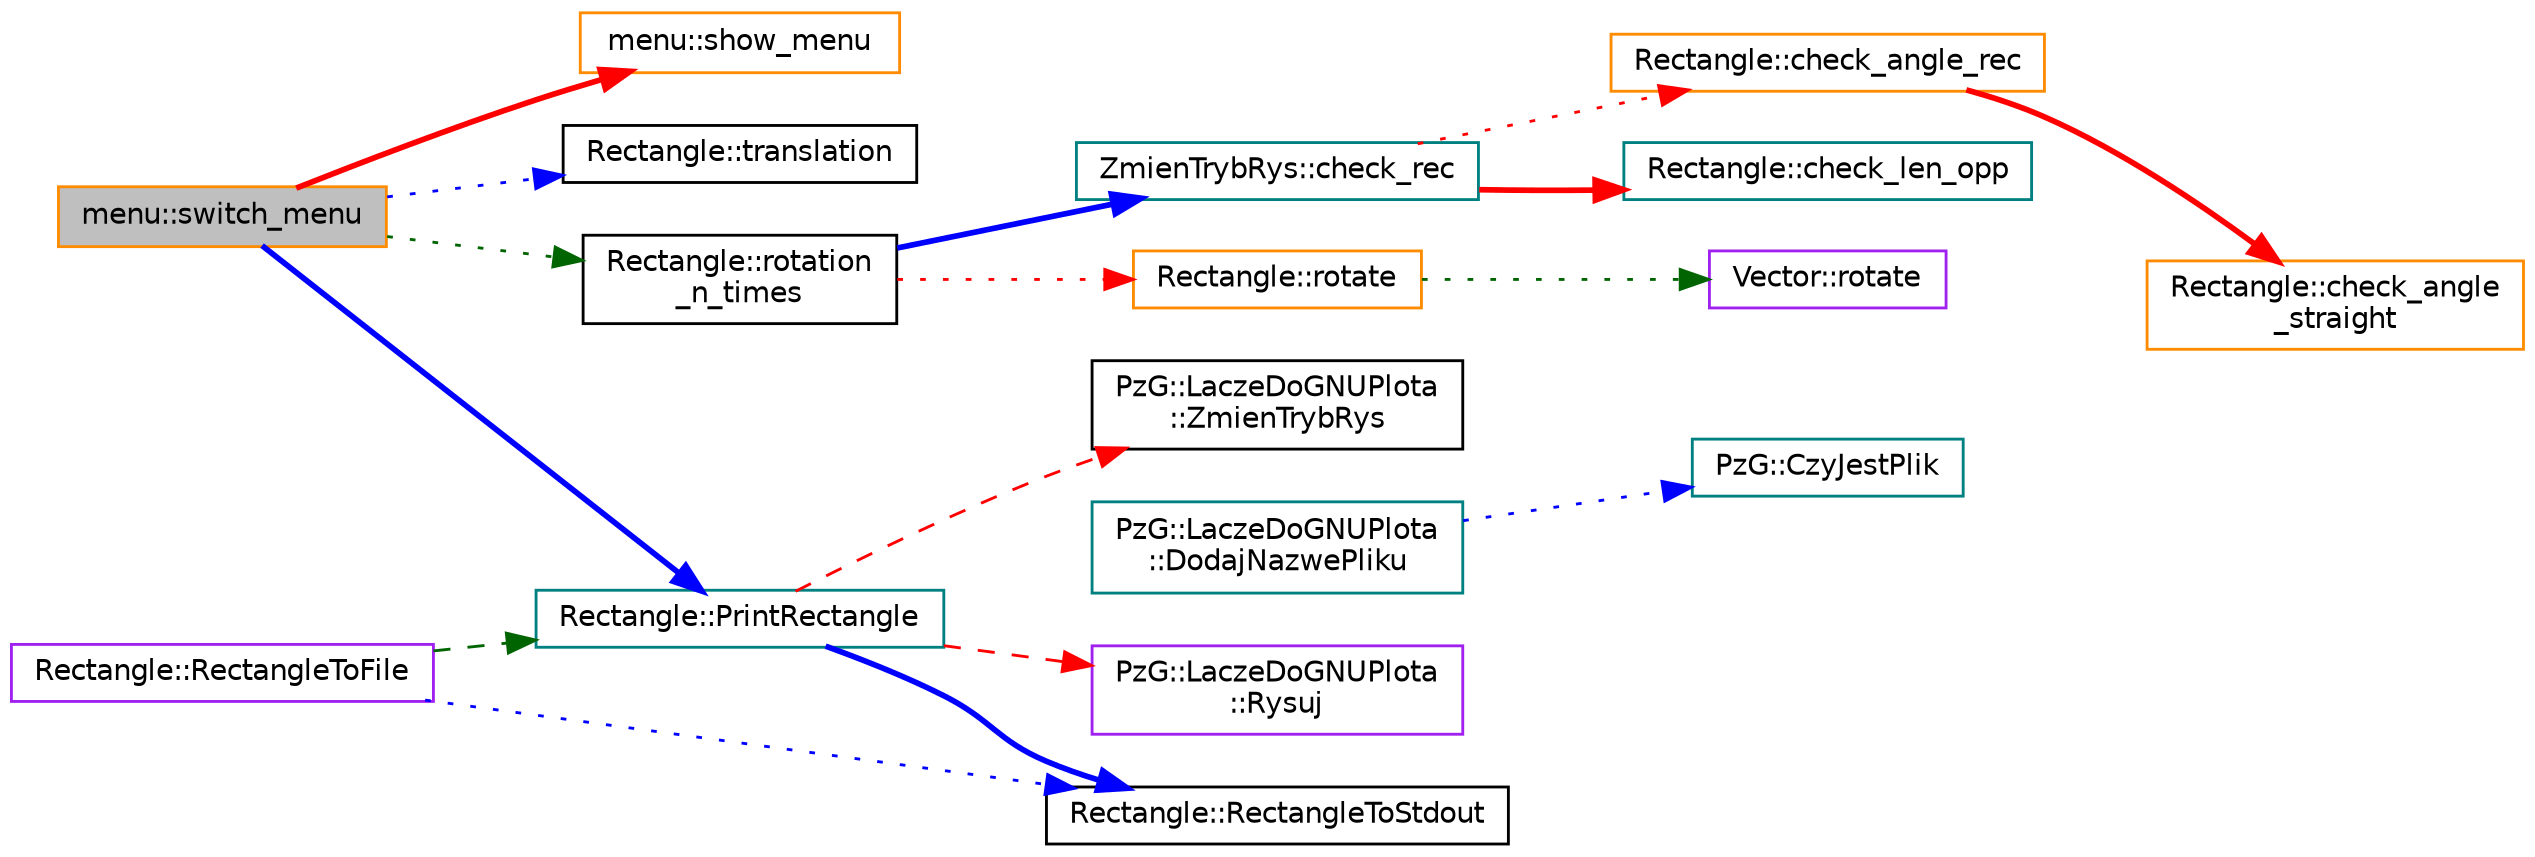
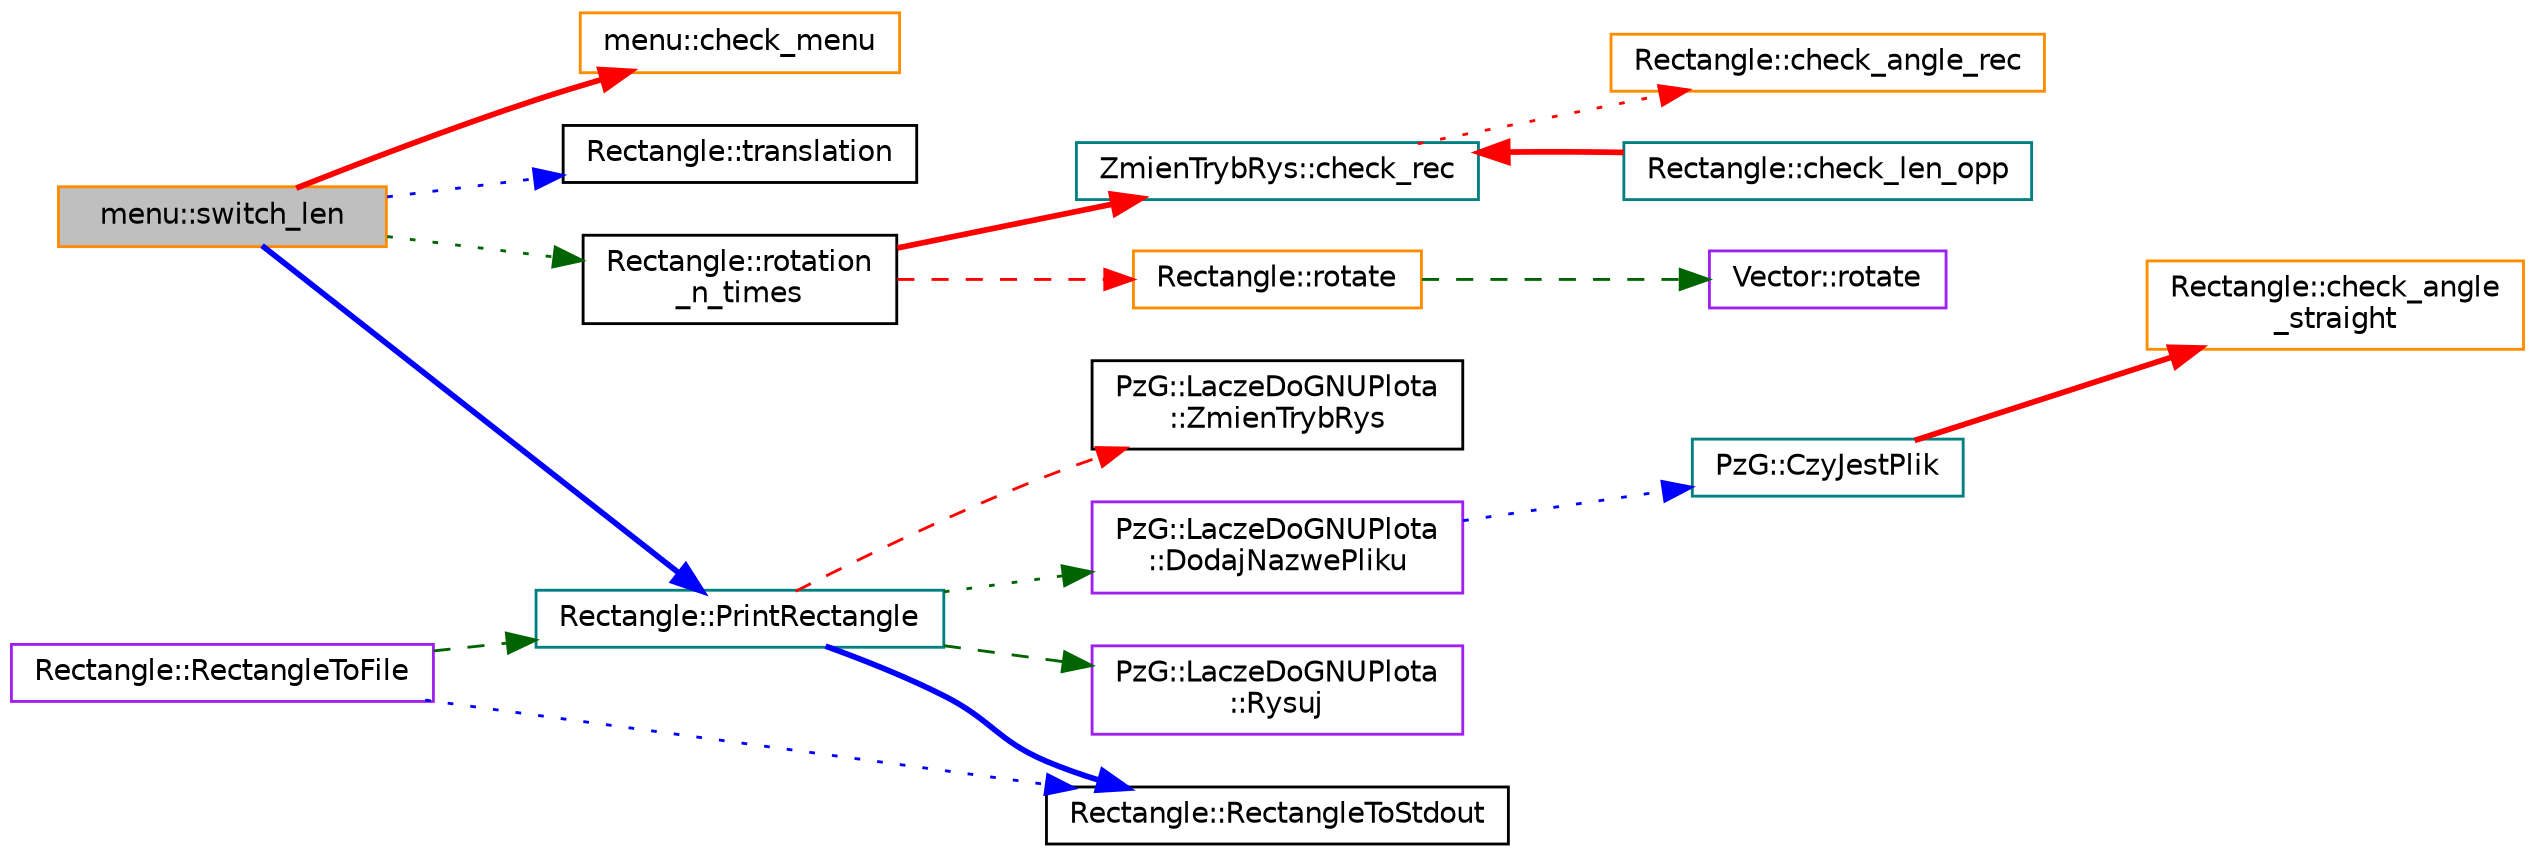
node "menu::show_menu": label "menu::show_menu" -> "menu::check_menu"
edge "Rectangle::check_angle_rec" -> "Rectangle::check_angle _straight": now "PzG::CzyJestPlik" -> "Rectangle::check_angle _straight"
edge "ZmienTrybRys::check_rec" -> "Rectangle::check_len_opp": reversed
node "menu::switch_menu": label "menu::switch_menu" -> "menu::switch_len"
edge "Rectangle::rotation _n_times" -> "ZmienTrybRys::check_rec": color blue -> red
edge "Rectangle::rotation _n_times" -> "Rectangle::rotate": style dotted -> dashed
edge "Rectangle::rotate" -> "Vector::rotate": style dotted -> dashed
node "PzG::LaczeDoGNUPlota ::DodajNazwePliku": color teal -> purple
edge "Rectangle::PrintRectangle" -> "PzG::LaczeDoGNUPlota ::DodajNazwePliku": added
edge "Rectangle::PrintRectangle" -> "PzG::LaczeDoGNUPlota ::Rysuj": color red -> darkgreen
